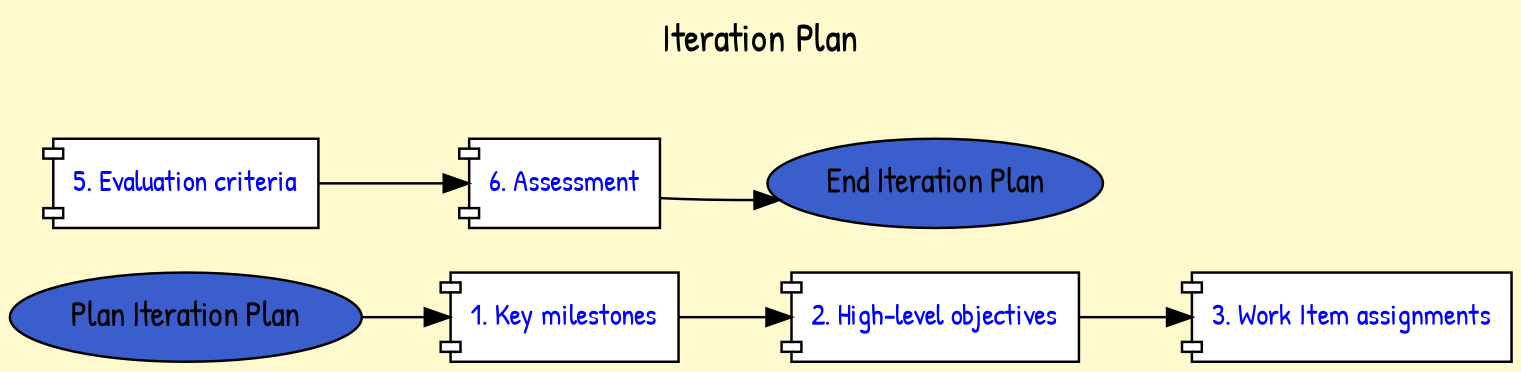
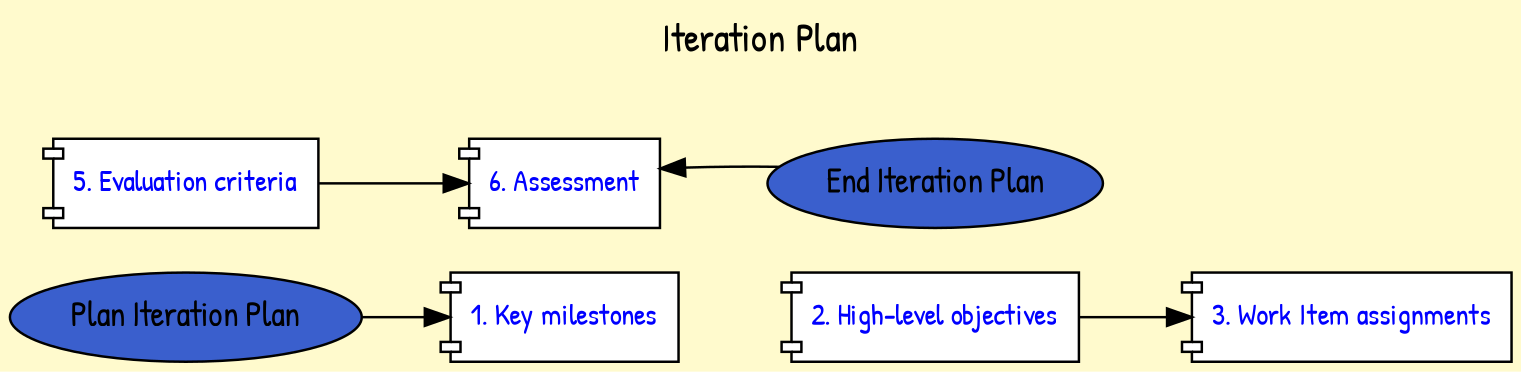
edge "6. Assessment" -> "End Iteration Plan": reversed
edge "1. Key milestones" -> "2. High-level objectives": removed
